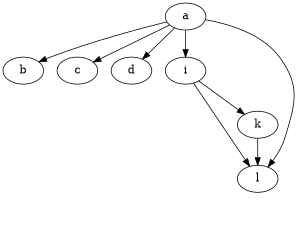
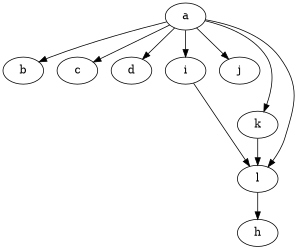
node "j": added
edge "i" -> "k": now "a" -> "k"
node "h": added
